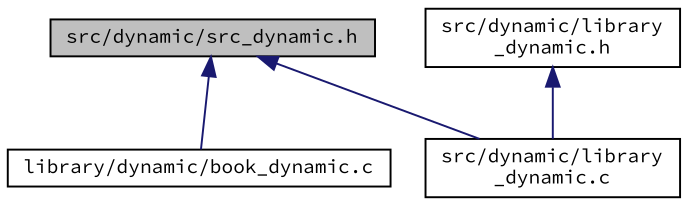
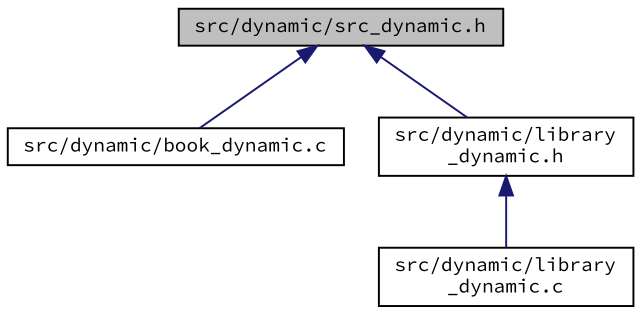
edge "src/dynamic/library _dynamic.c" -> "src/dynamic/src_dynamic.h": now "src/dynamic/library _dynamic.h" -> "src/dynamic/src_dynamic.h"
node "library/dynamic/book_dynamic.c": label "library/dynamic/book_dynamic.c" -> "src/dynamic/book_dynamic.c"
